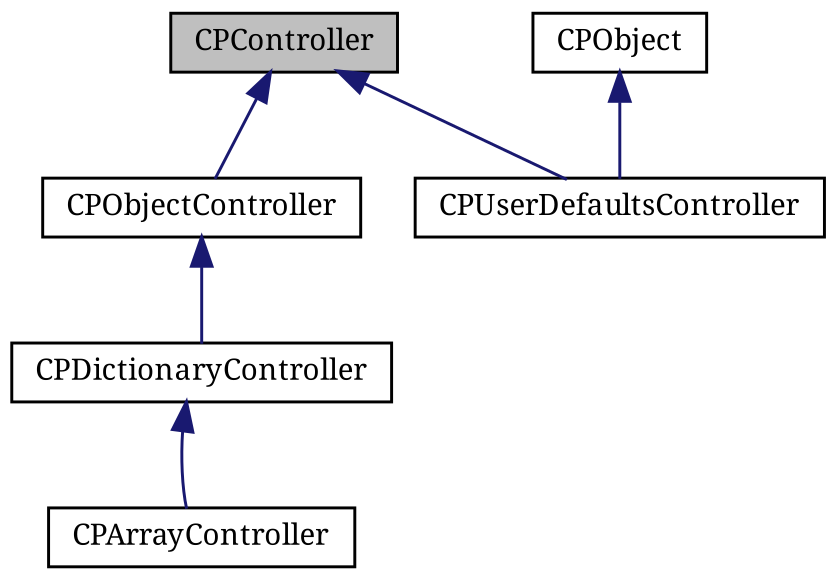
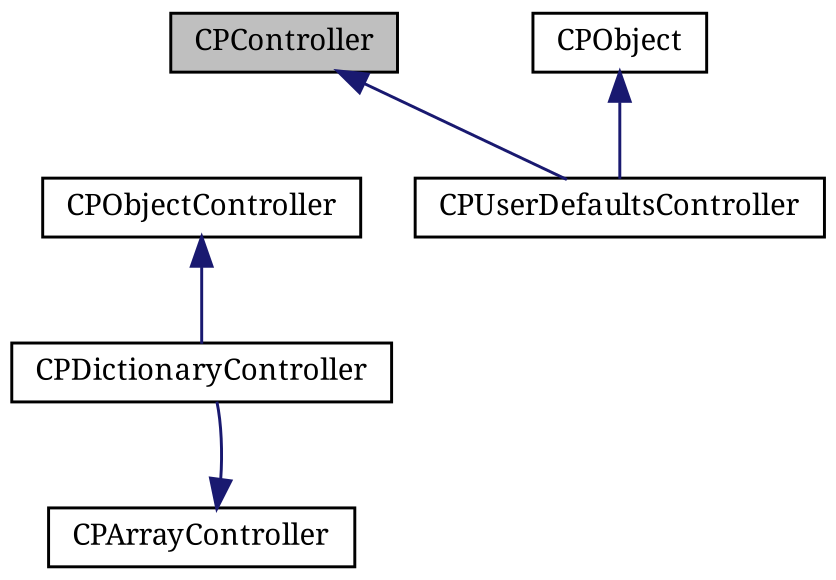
edge "CPObjectController" -> "CPController": removed
edge "CPArrayController" -> "CPDictionaryController": reversed
